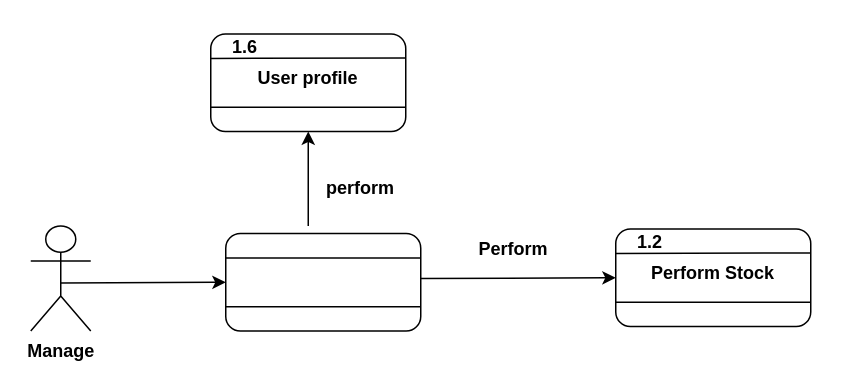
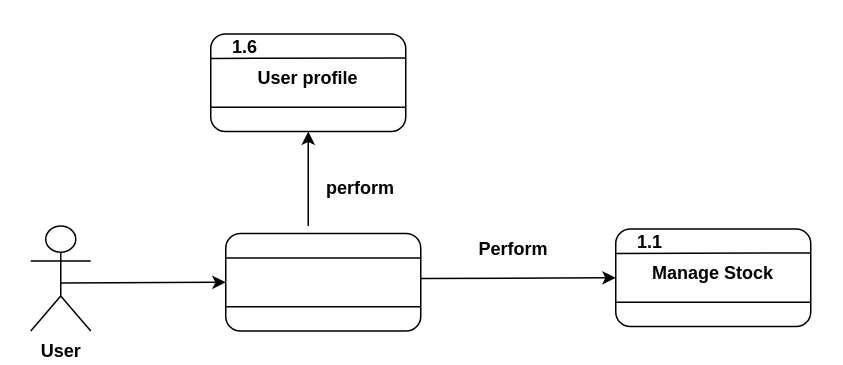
node "1.2": label "1.2" -> "1.1"
node "Perform Stock": label "Perform Stock" -> "Manage Stock"
node "Manage": label "Manage" -> "User"
